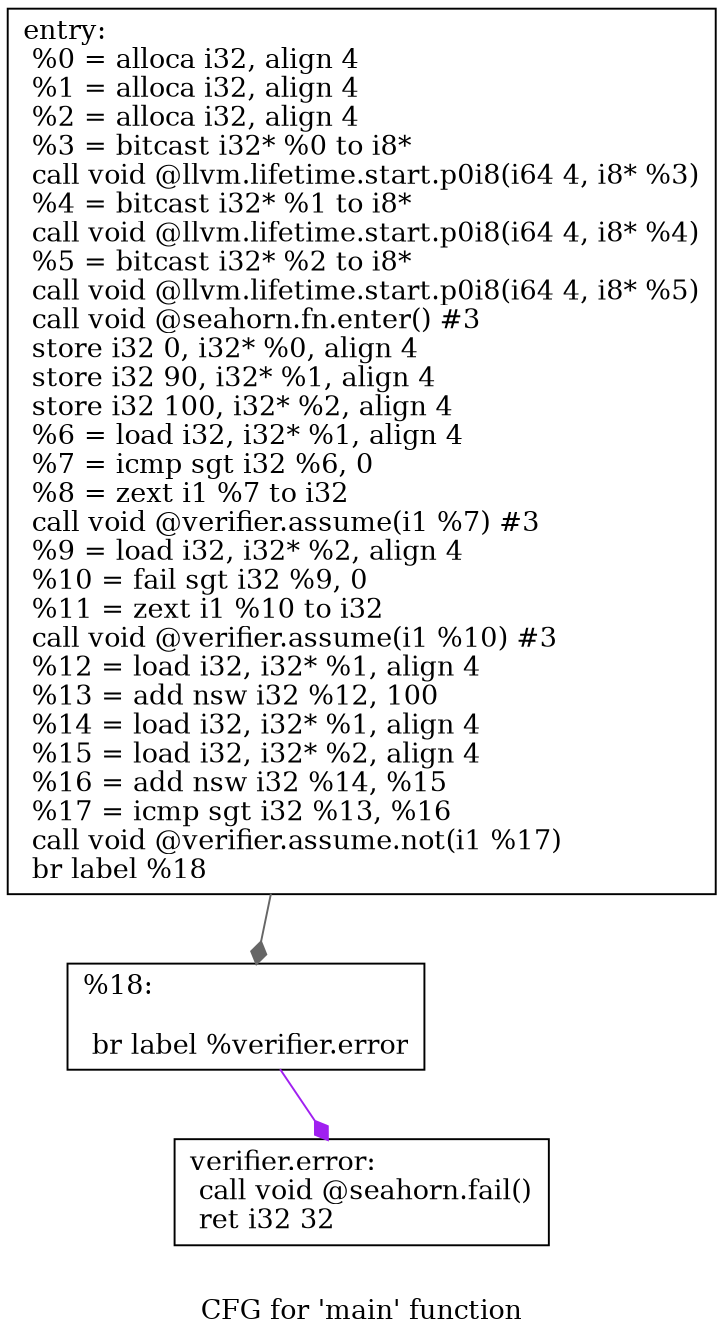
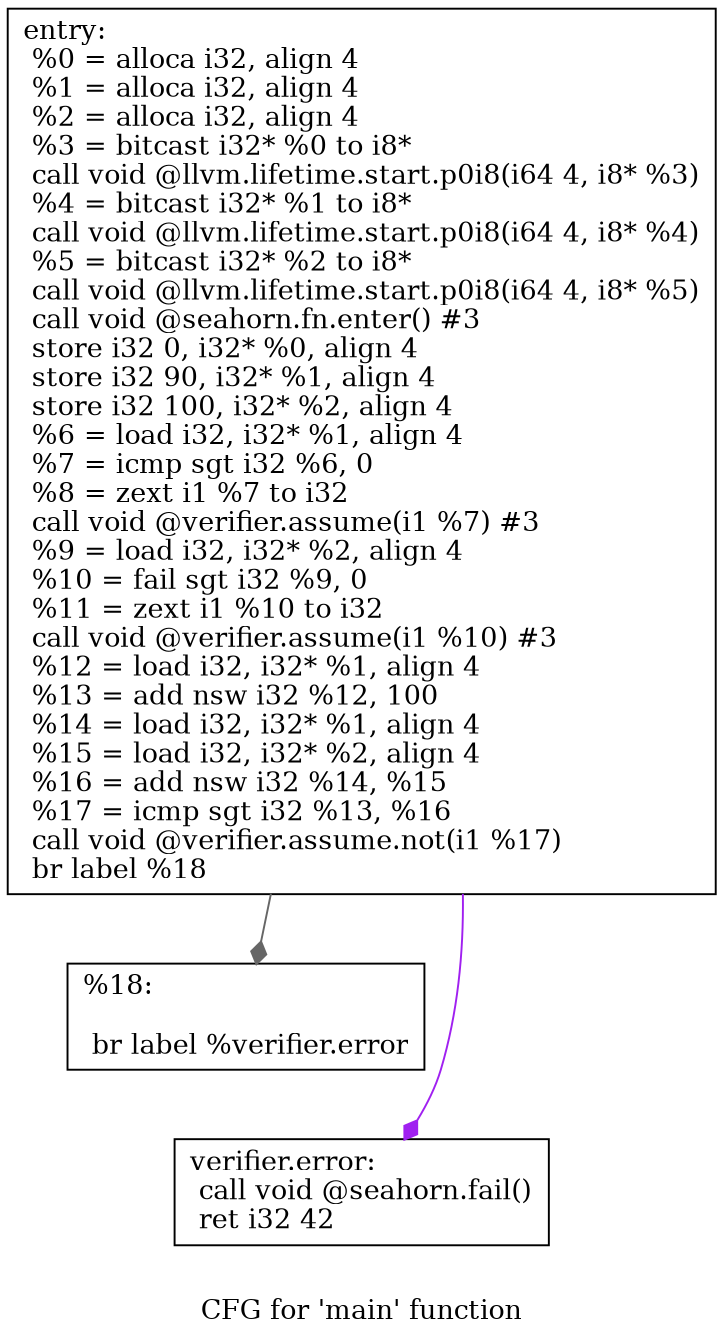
edge "%18:" -> "verifier.error:": now "entry:" -> "verifier.error:"
node "verifier.error:": text "ret i32 32" -> "ret i32 42"
